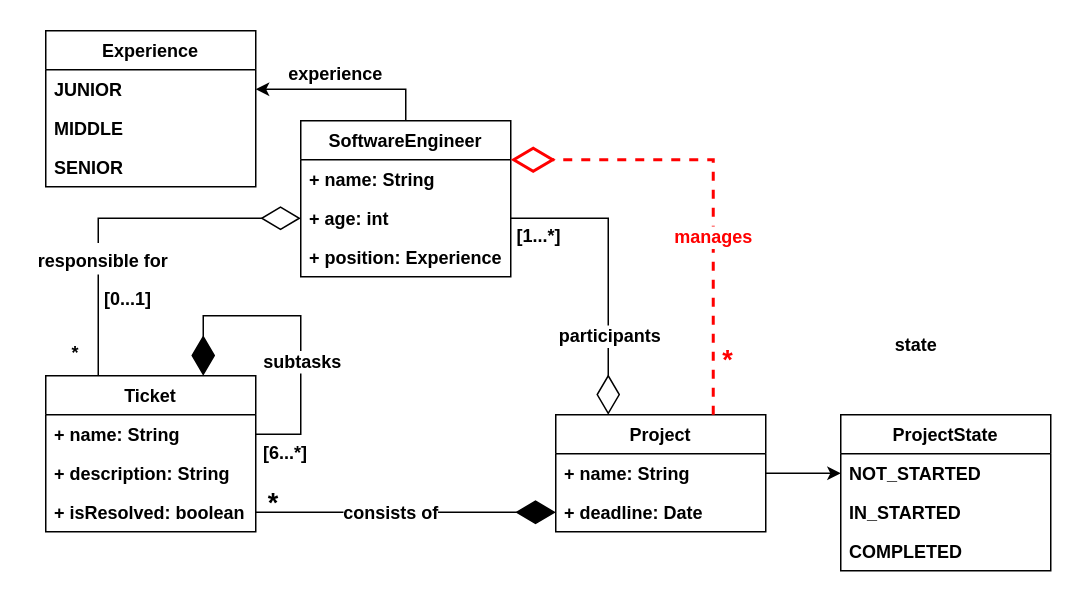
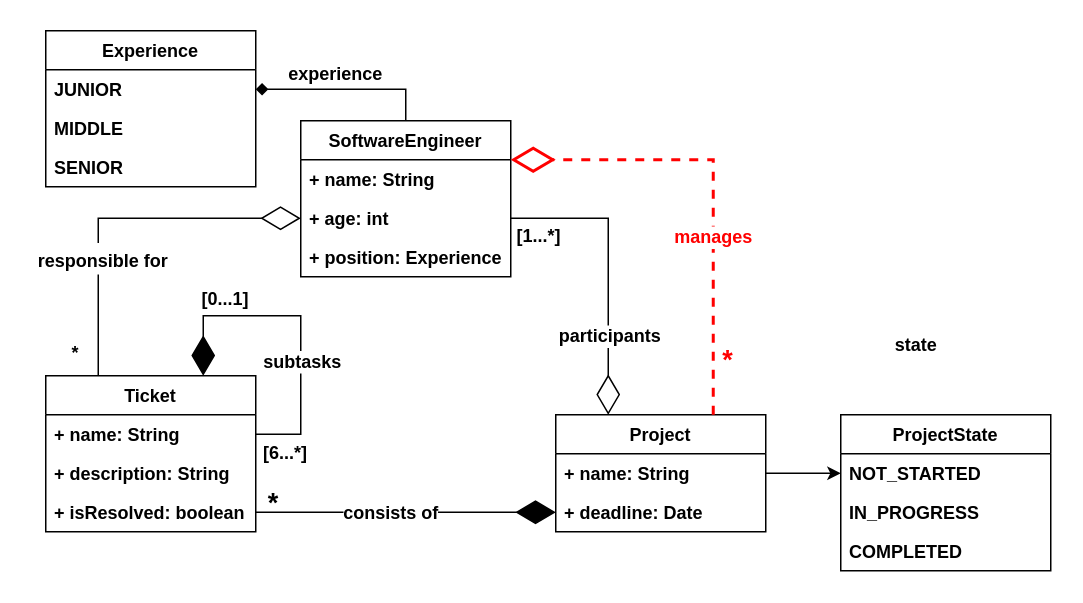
edge "SoftwareEngineer" -> "JUNIOR": arrowhead classic -> diamond
node "[0...1]": moved (128, 299) -> (226, 299)
node "IN_STARTED": label "IN_STARTED" -> "IN_PROGRESS"
